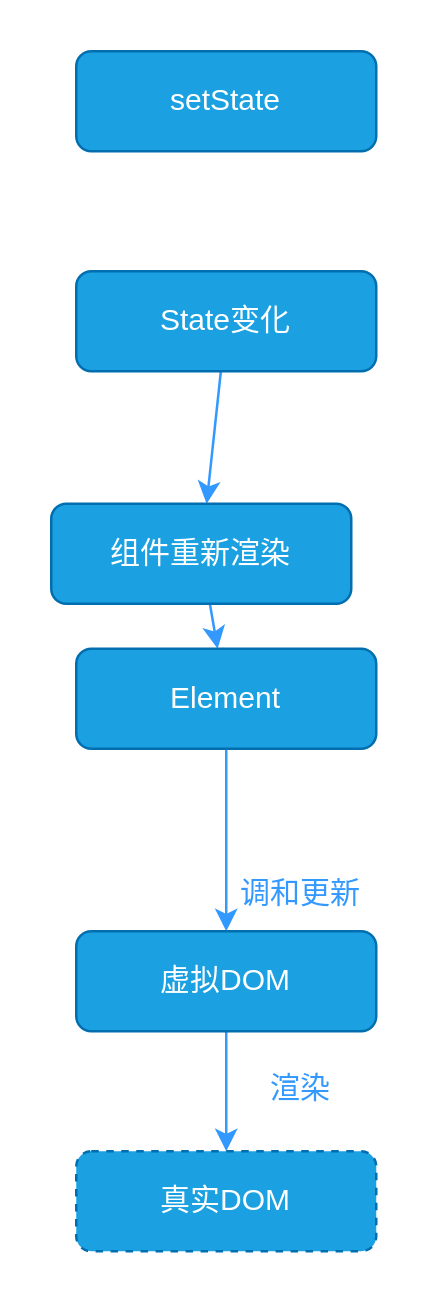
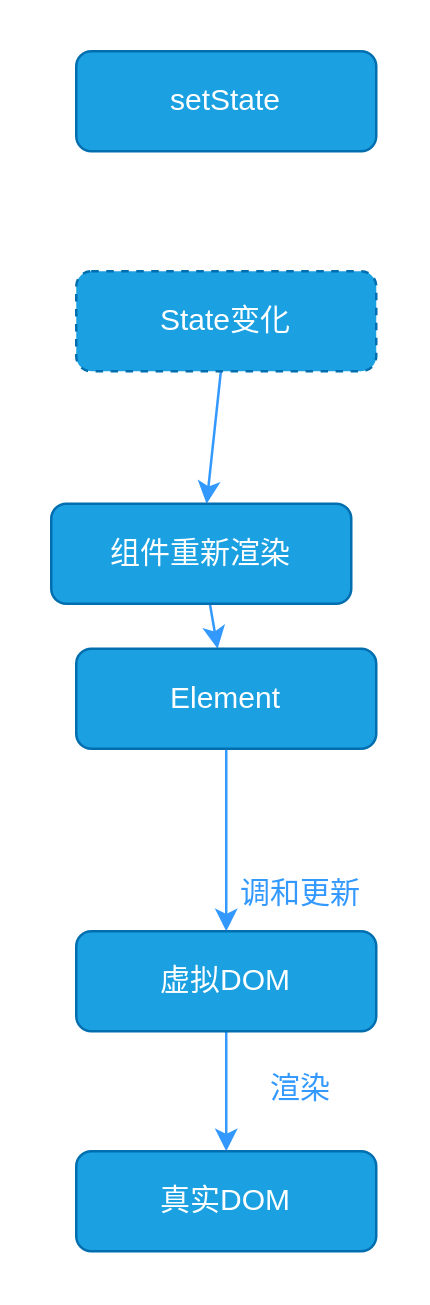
node "State变化": style solid -> dashed
node "真实DOM": style dashed -> solid
